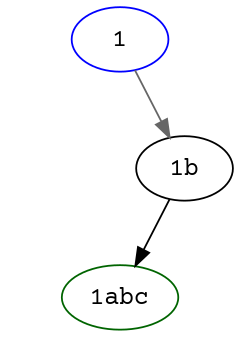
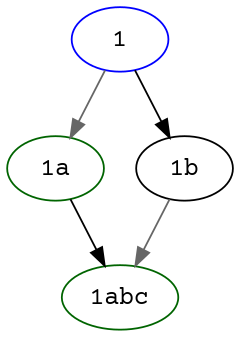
edge "1" -> "1b": color gray40 -> black
node "1a": added
edge "1b" -> "1abc": color black -> gray40
